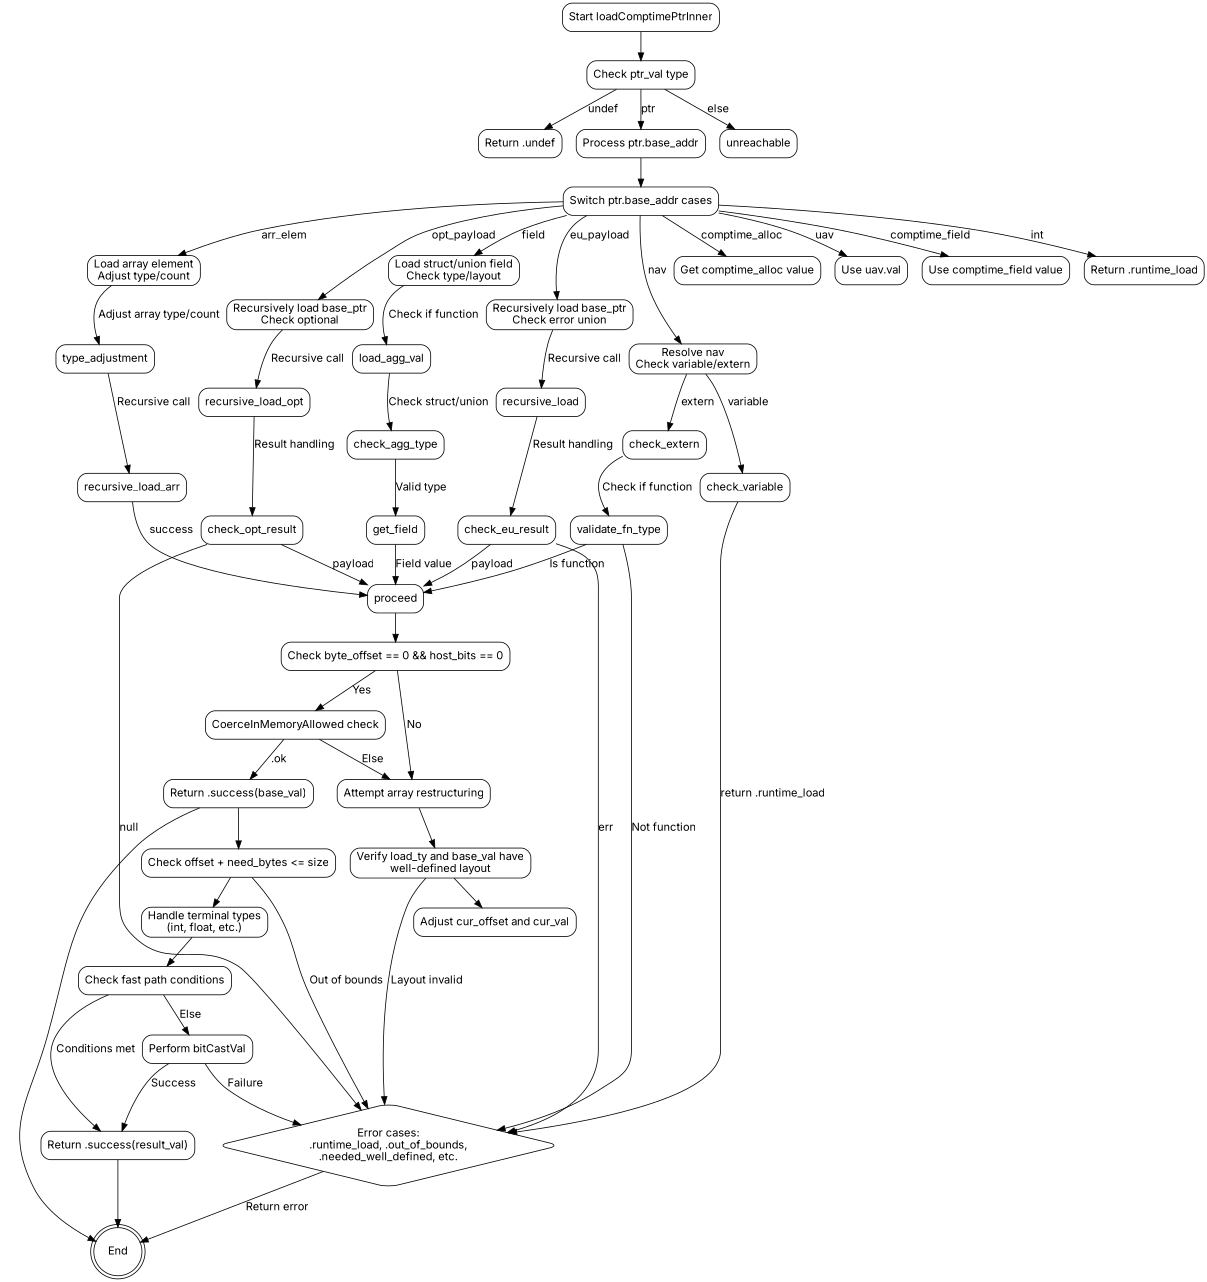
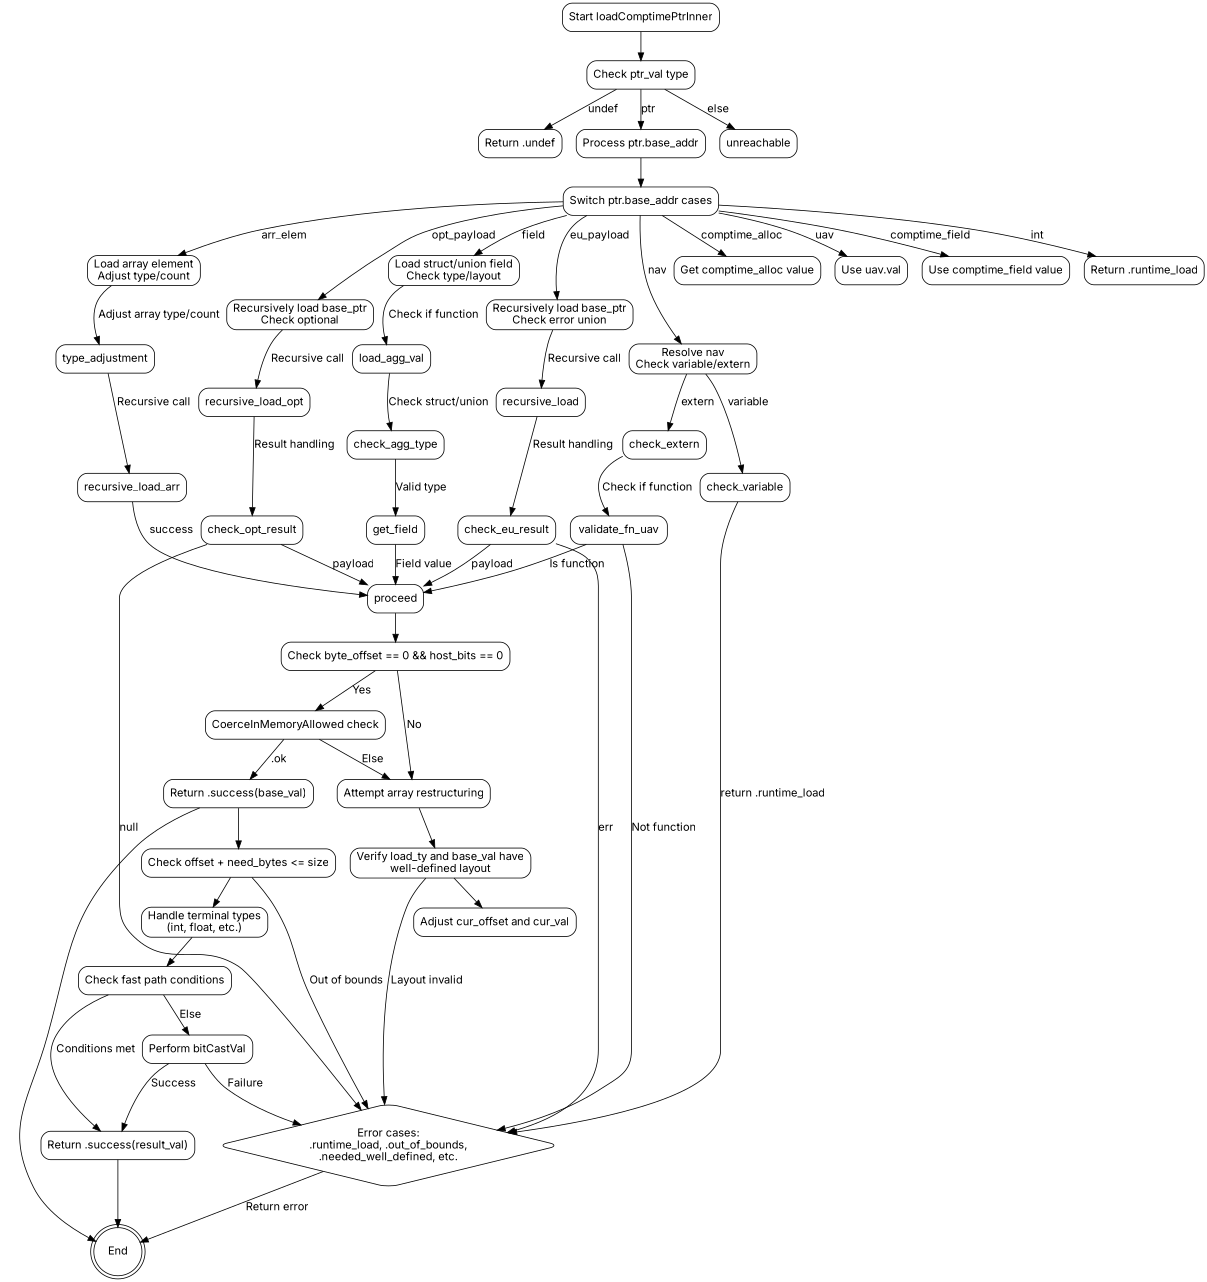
node "validate_fn_type": label "validate_fn_type" -> "validate_fn_uav"
